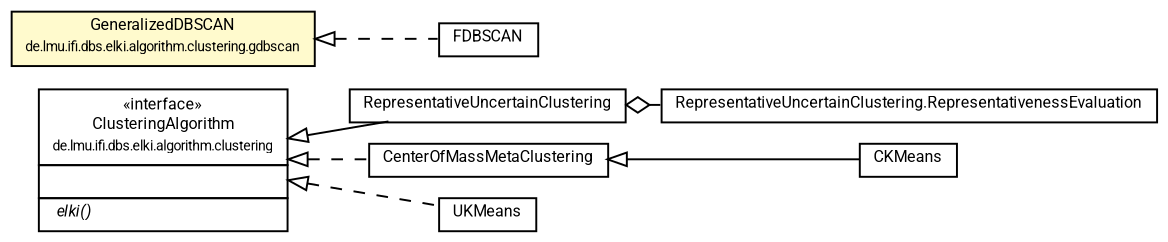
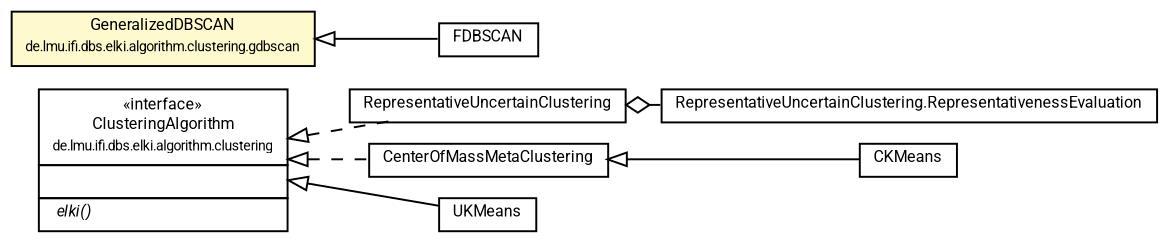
edge "FDBSCAN" -> "GeneralizedDBSCAN": style dashed -> solid
edge "RepresentativeUncertainClustering" -> "ClusteringAlgorithm": style solid -> dashed
edge "UKMeans" -> "ClusteringAlgorithm": style dashed -> solid
